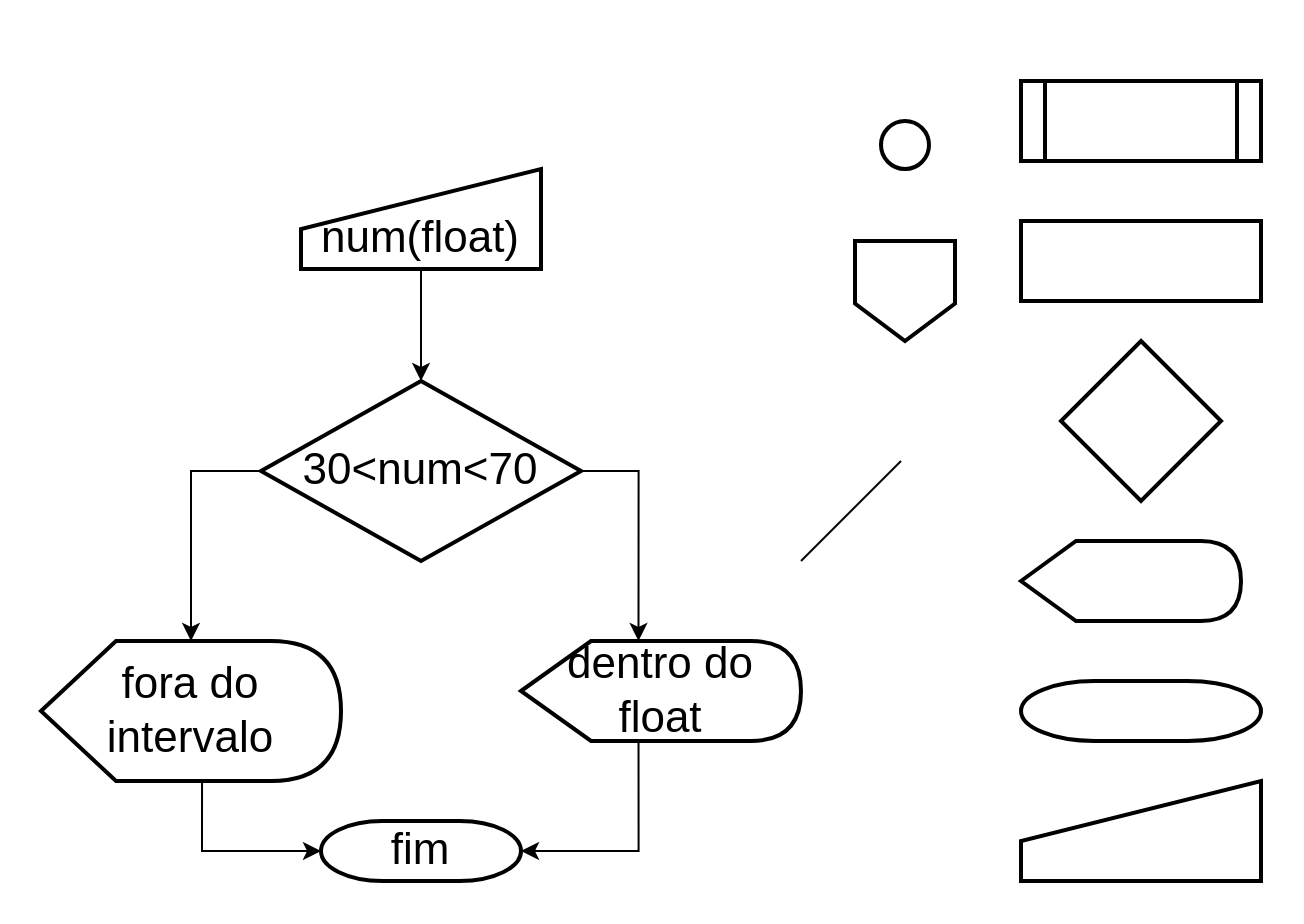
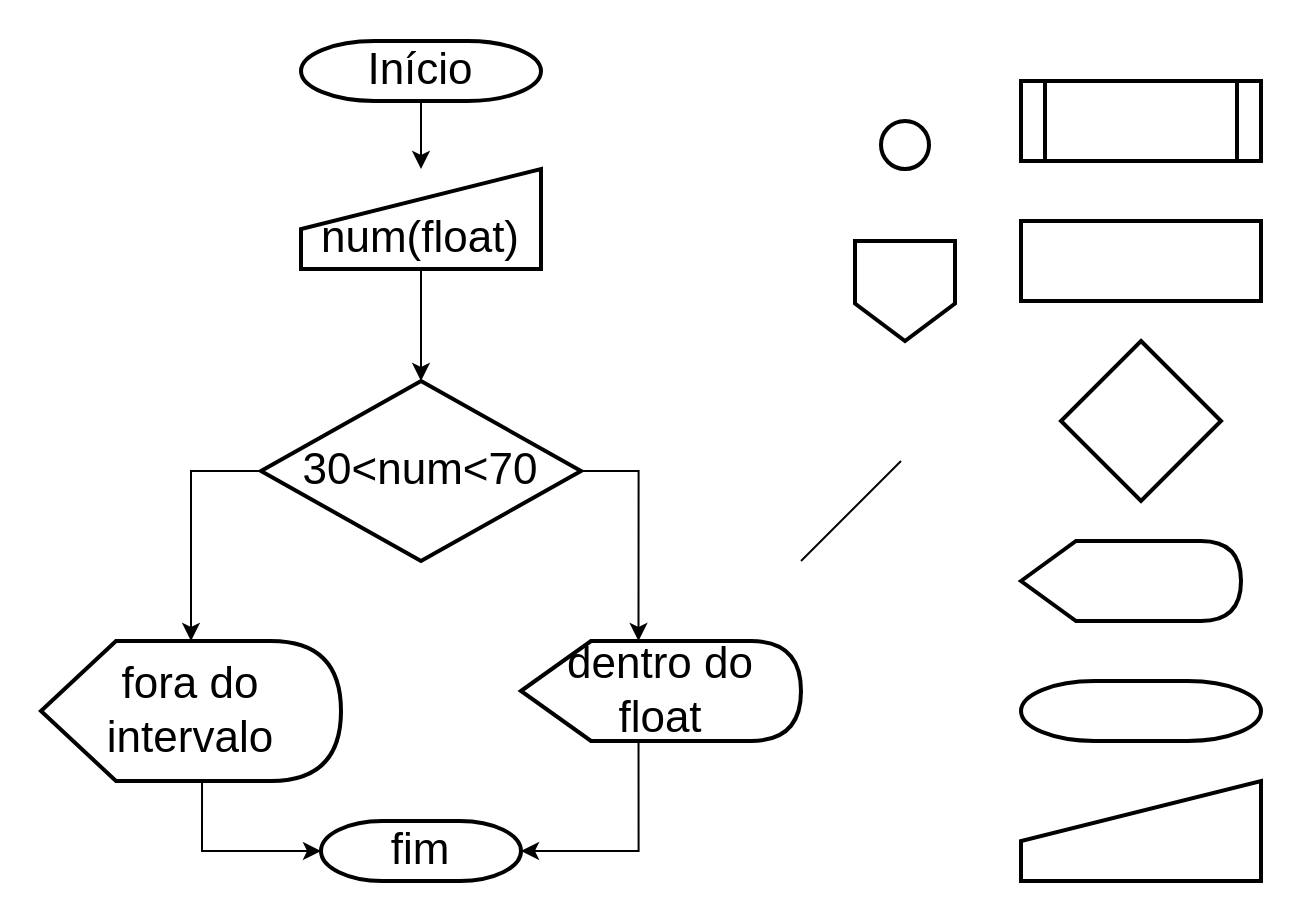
node "Início": added
edge "Início" -> "num(float)": added
